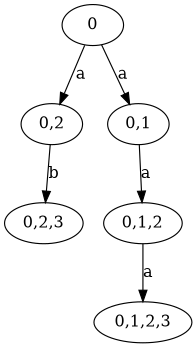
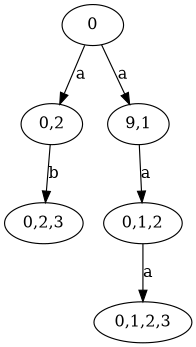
node "0,1": label "0,1" -> "9,1"
